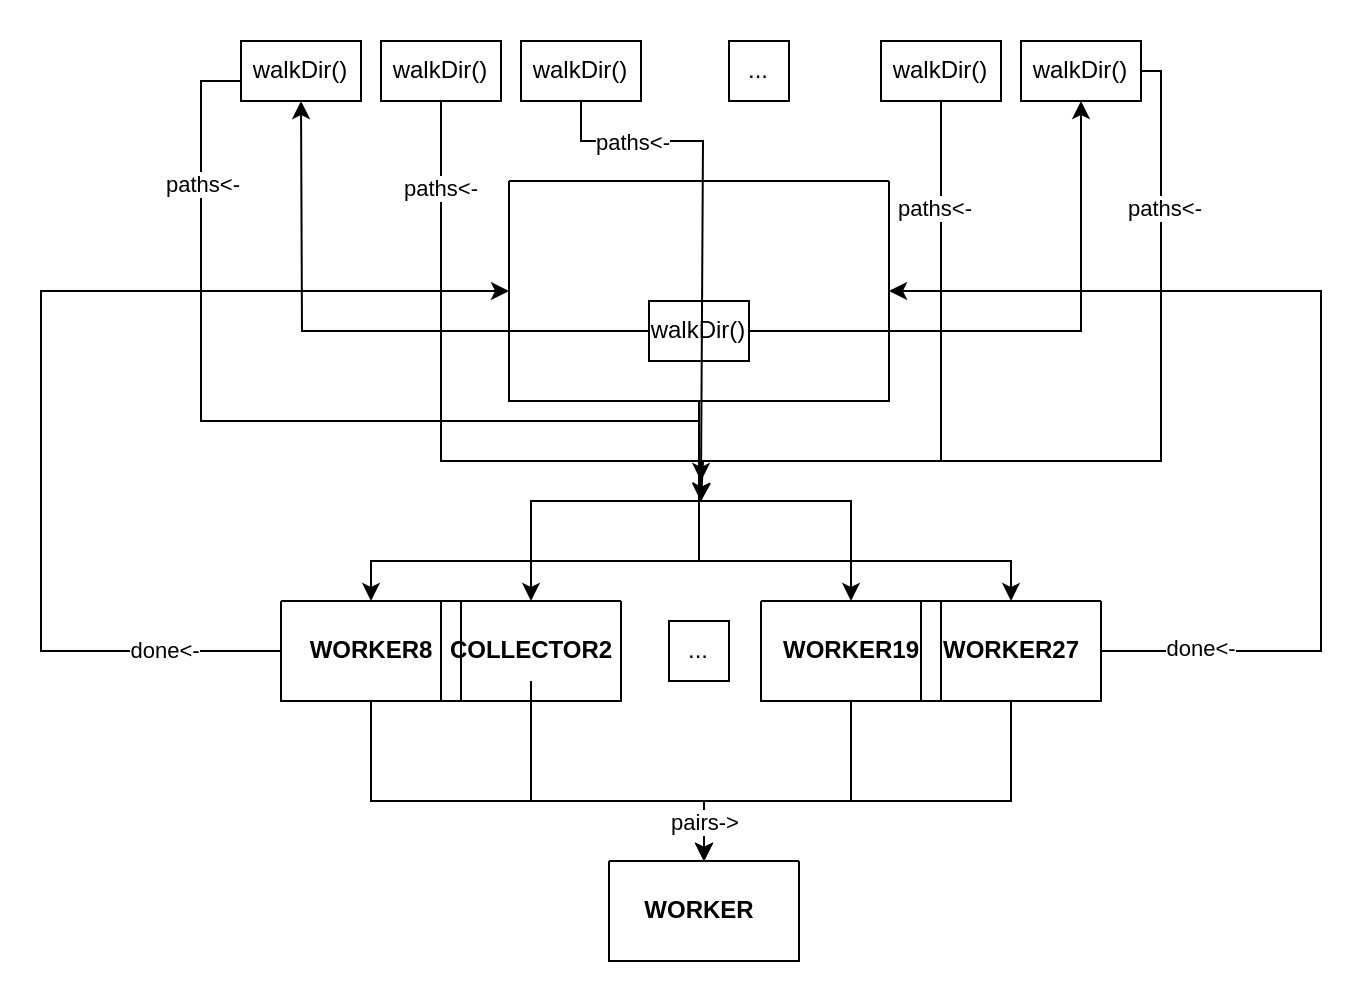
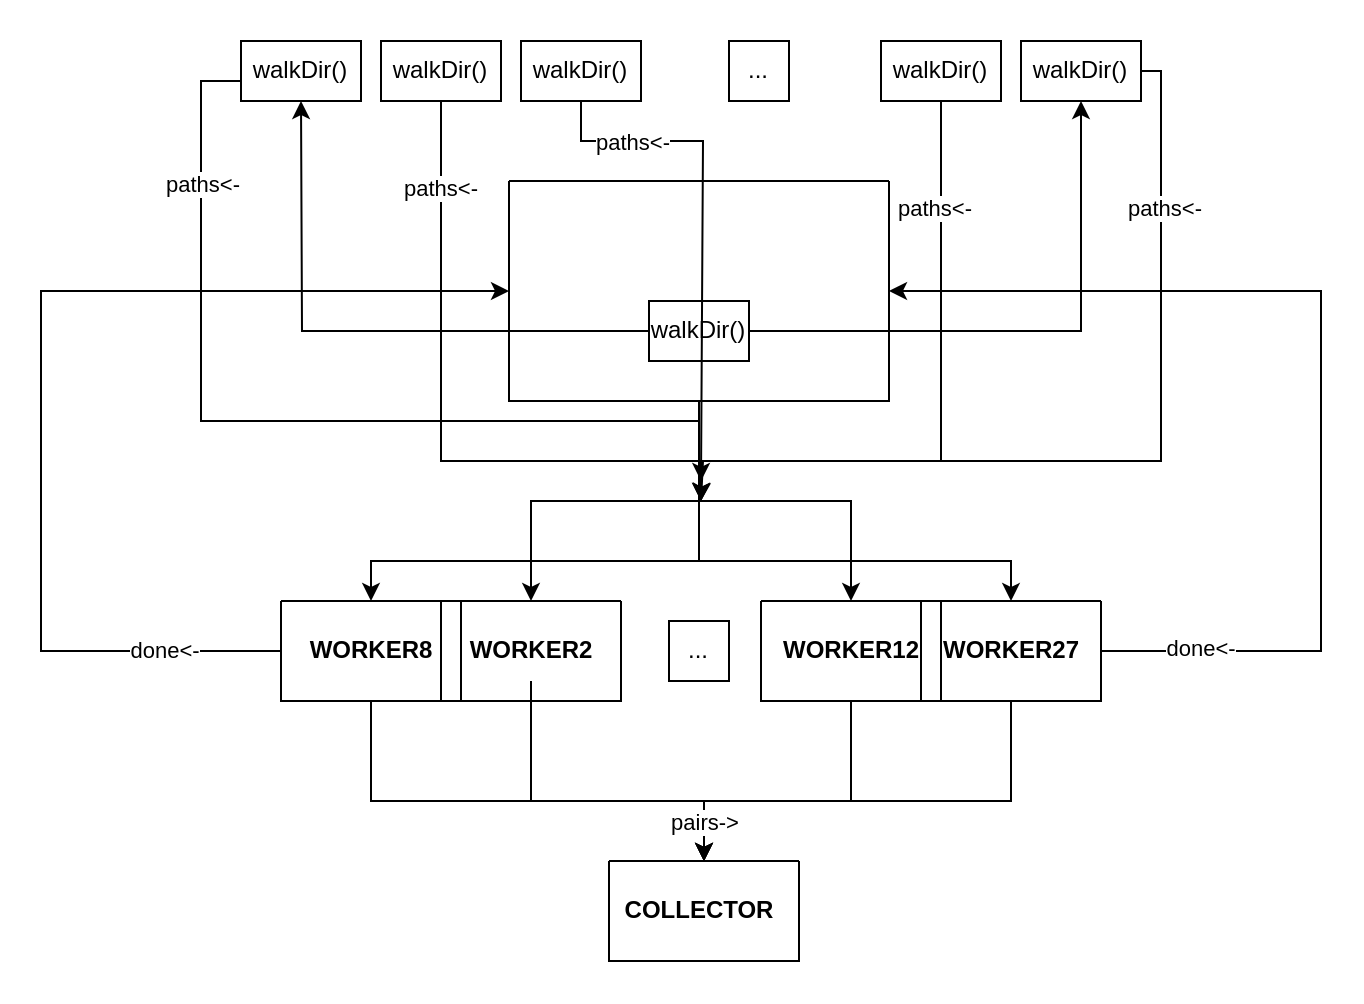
node "COLLECTOR2": label "COLLECTOR2" -> "WORKER2"
node "WORKER19": label "WORKER19" -> "WORKER12"
node "WORKER": label "WORKER" -> "COLLECTOR"
